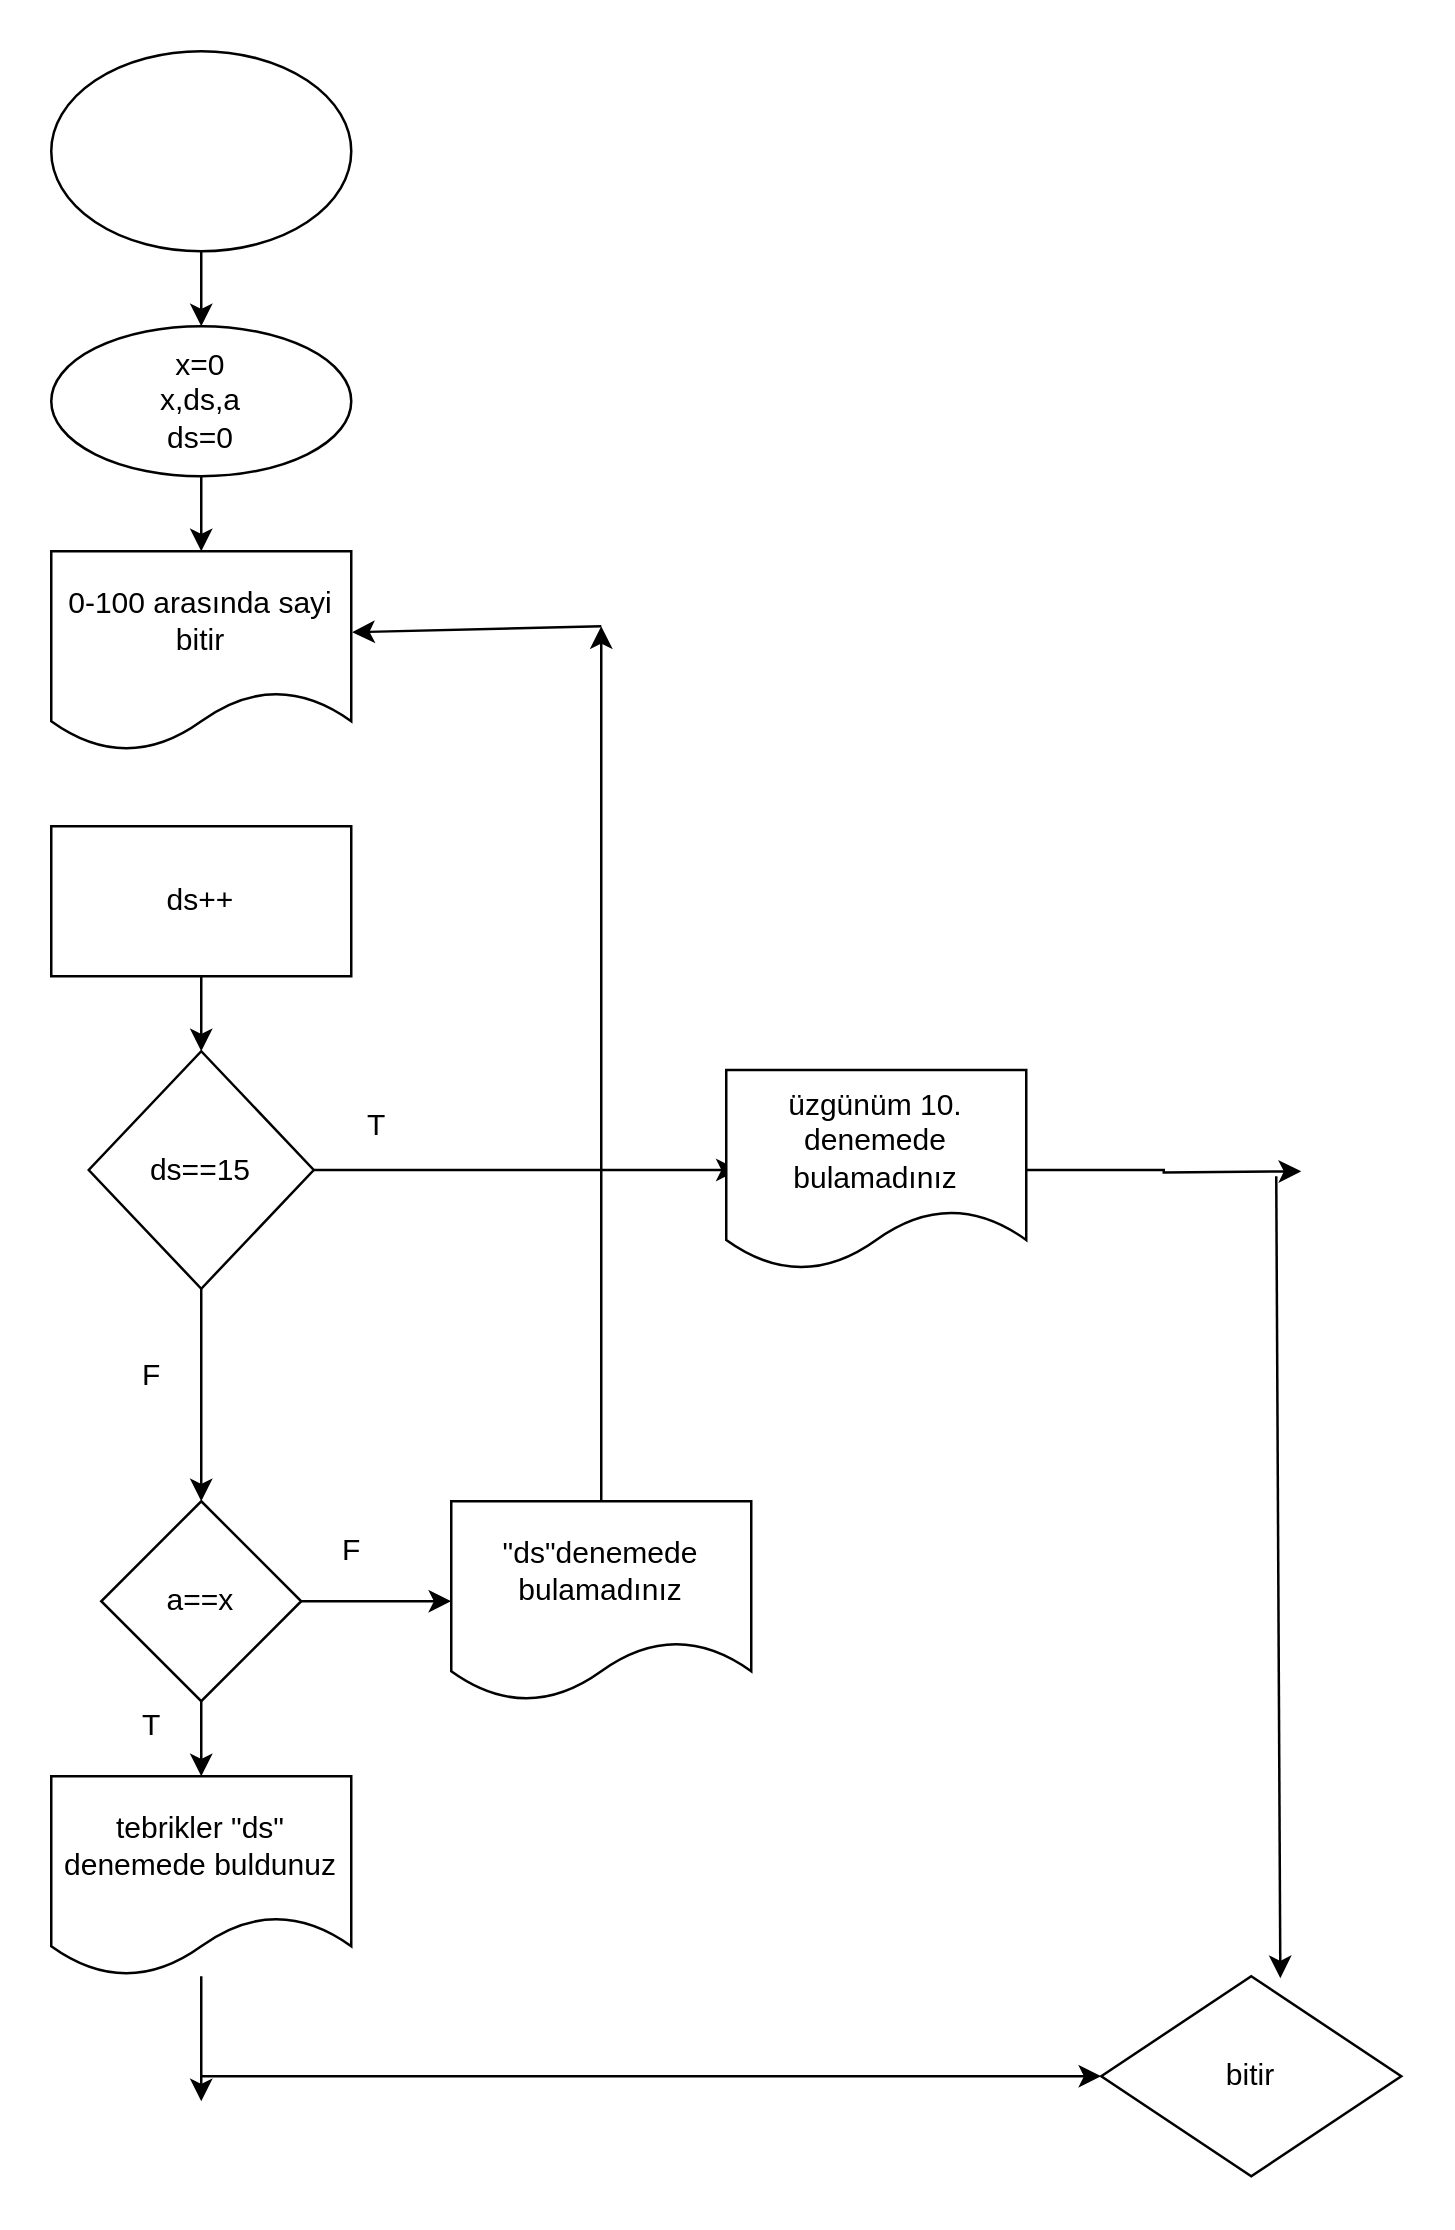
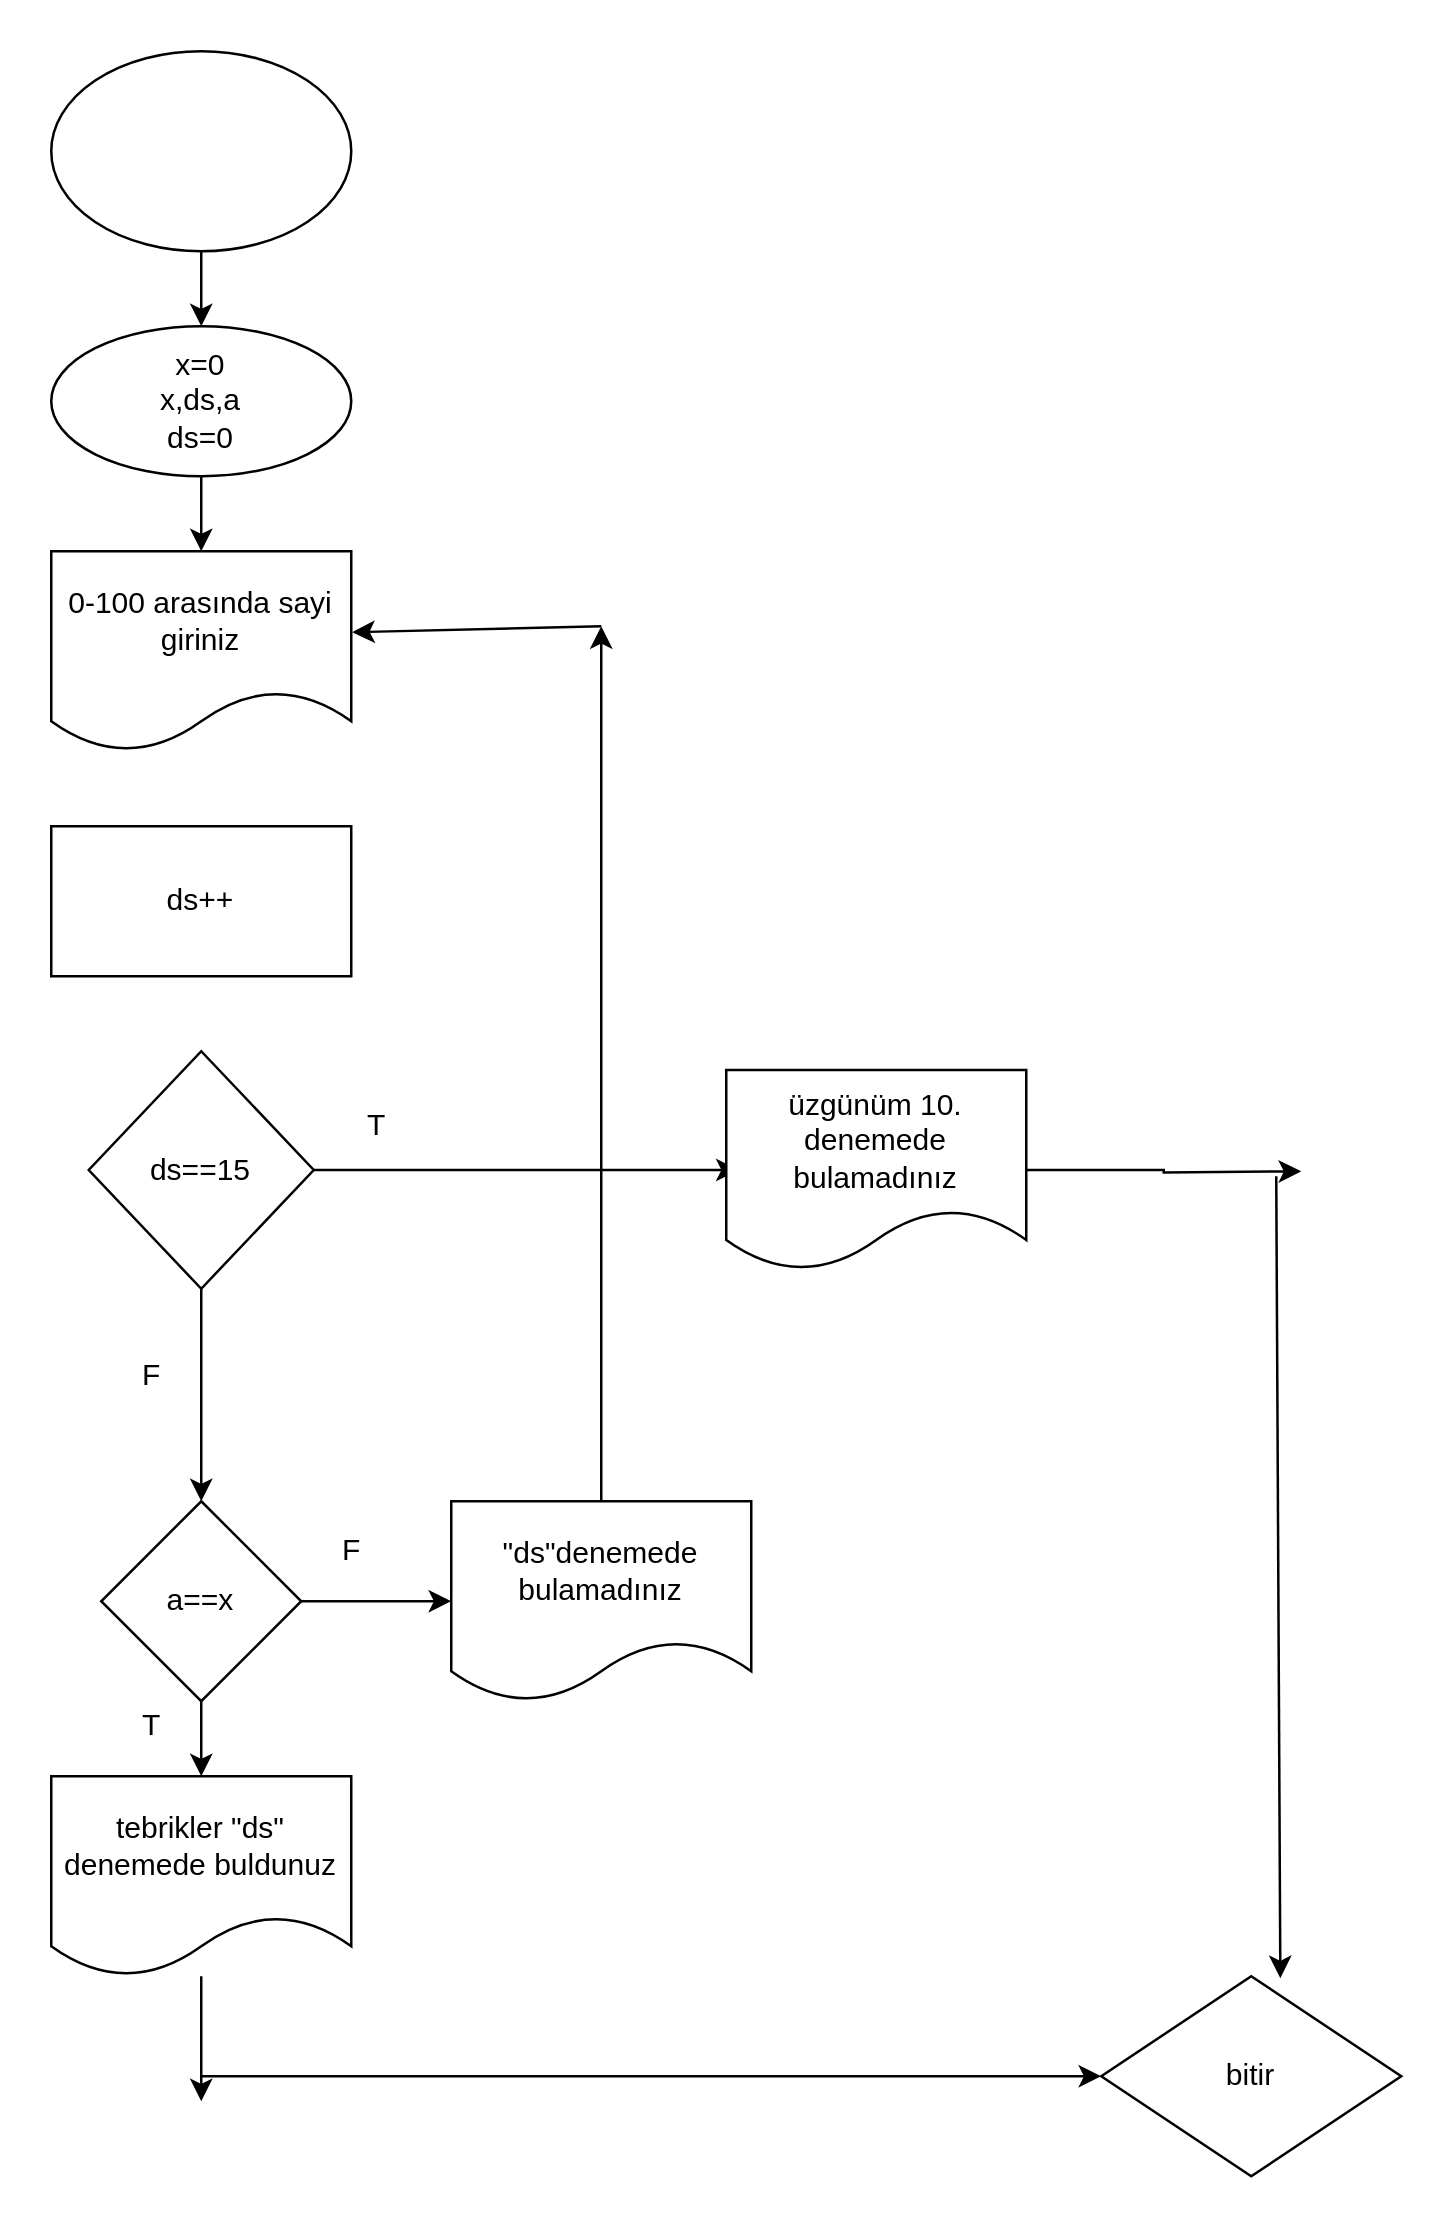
node "0-100 arasında sayi bitir": label "0-100 arasında sayi bitir" -> "0-100 arasında sayi giriniz"
edge "ds++" -> "ds==15": removed
